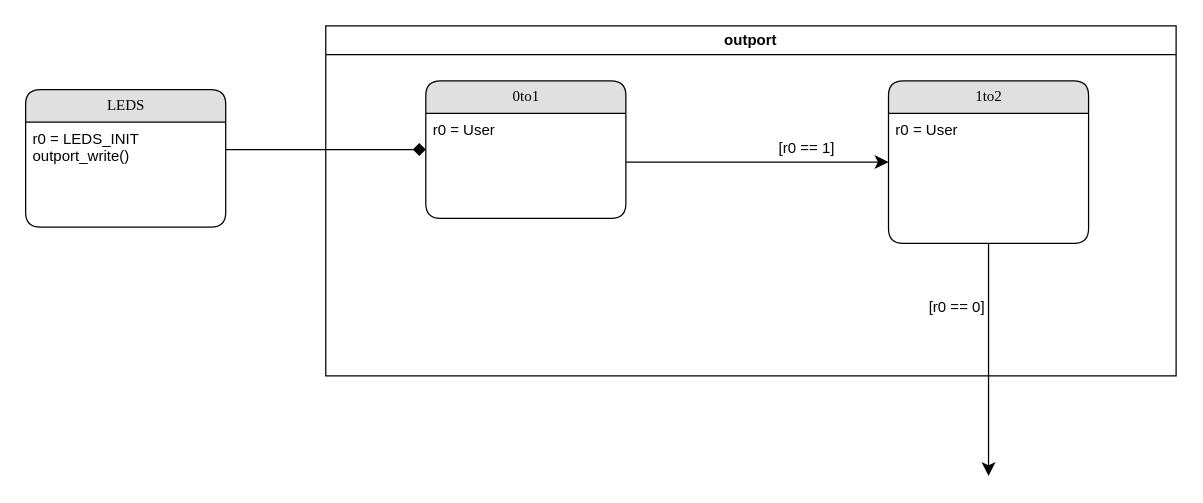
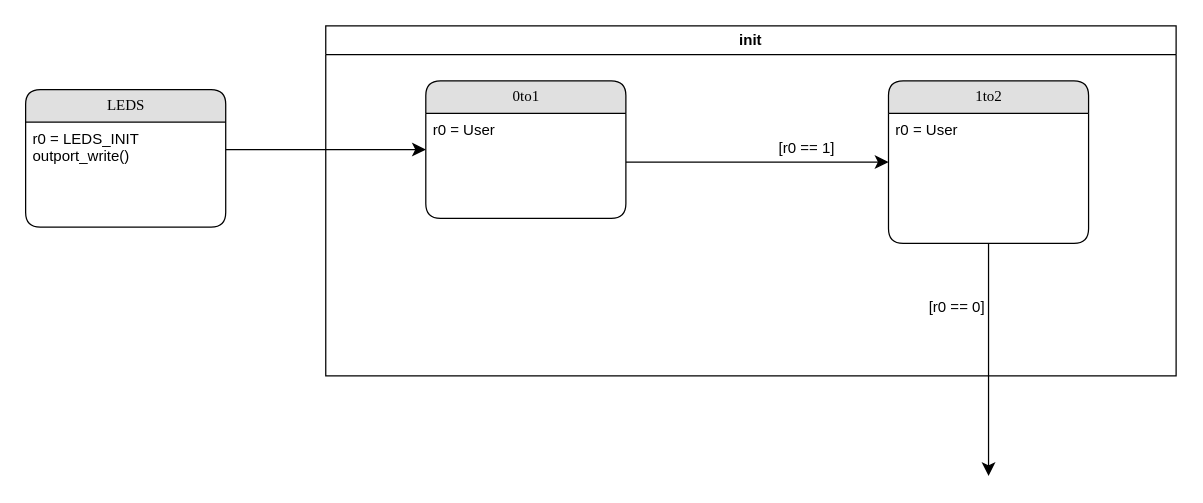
node "outport": label "outport" -> "init"
edge "r0 = LEDS_INIT outport_write()" -> "0to1": arrowhead diamond -> classic
